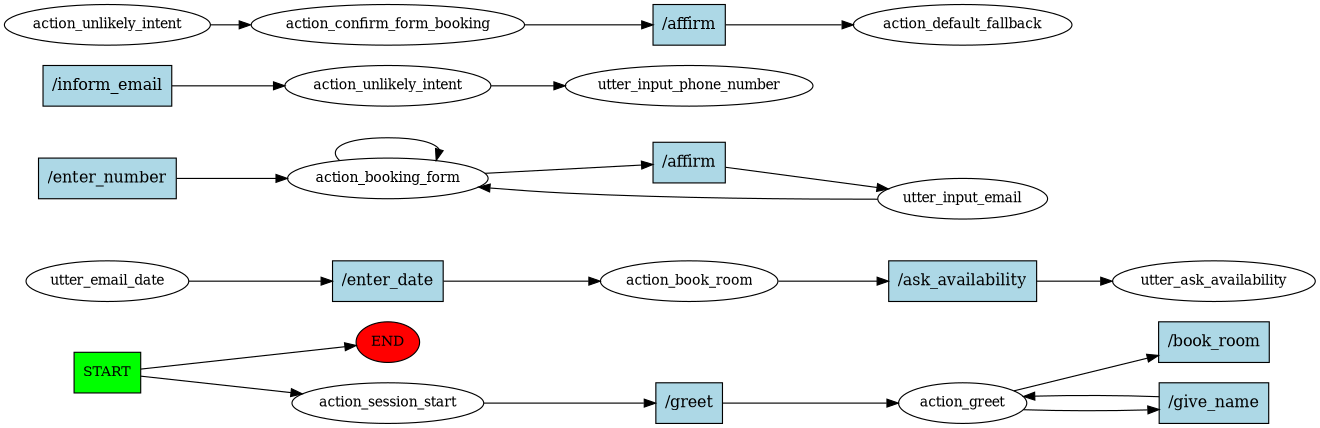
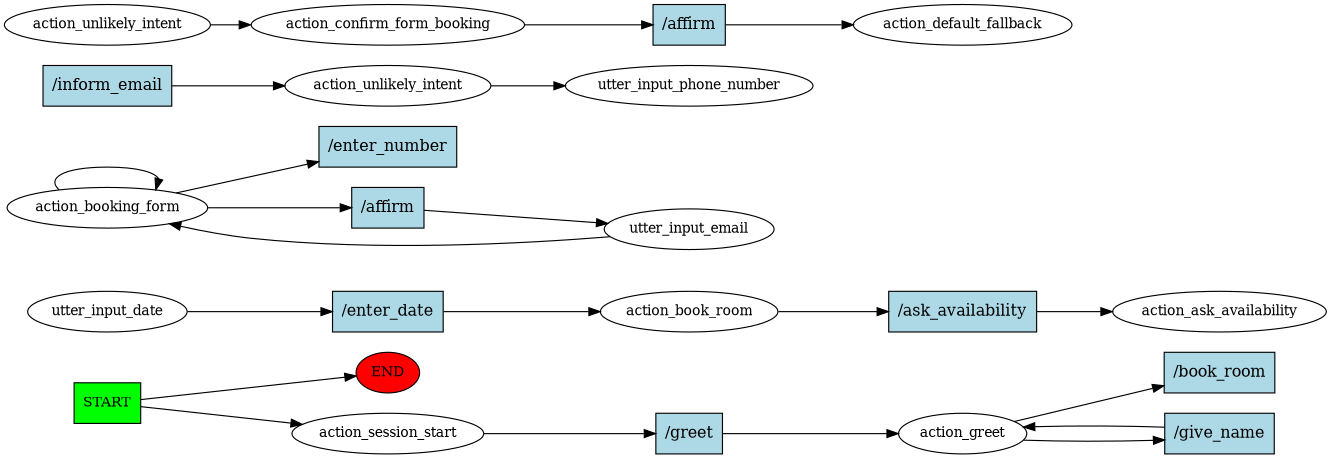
edge "/enter_number" -> "action_booking_form": reversed
node "utter_email_date": label "utter_email_date" -> "utter_input_date"
node "utter_ask_availability": label "utter_ask_availability" -> "action_ask_availability"
